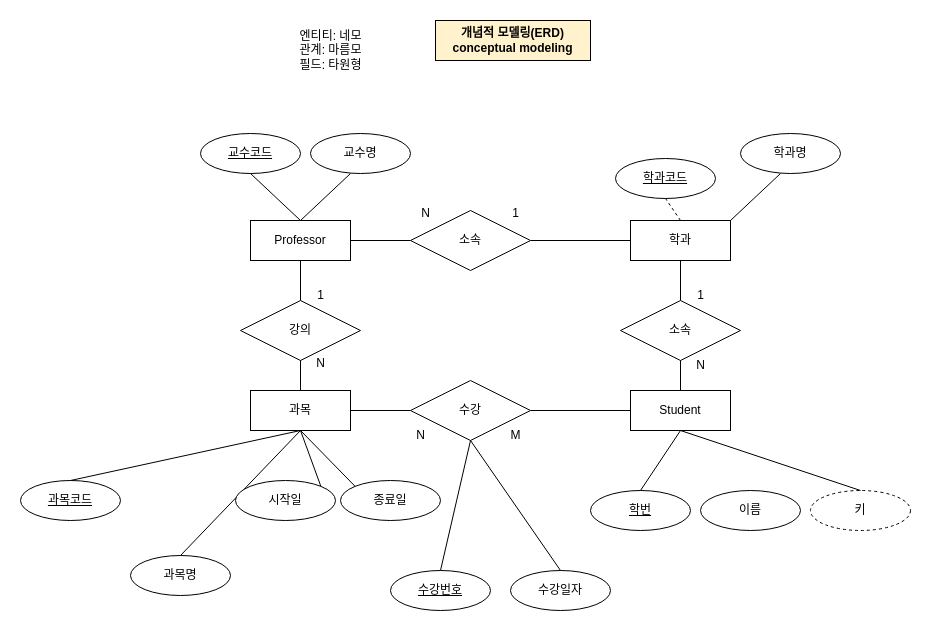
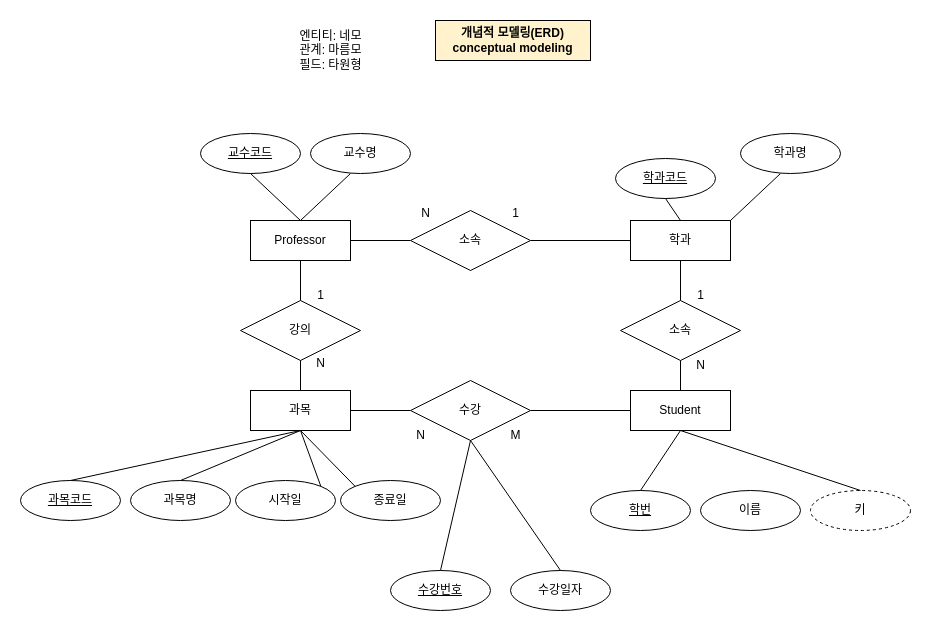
edge "학과코드" -- "학과": style dashed -> solid
node "과목명": moved (181, 576) -> (181, 501)
